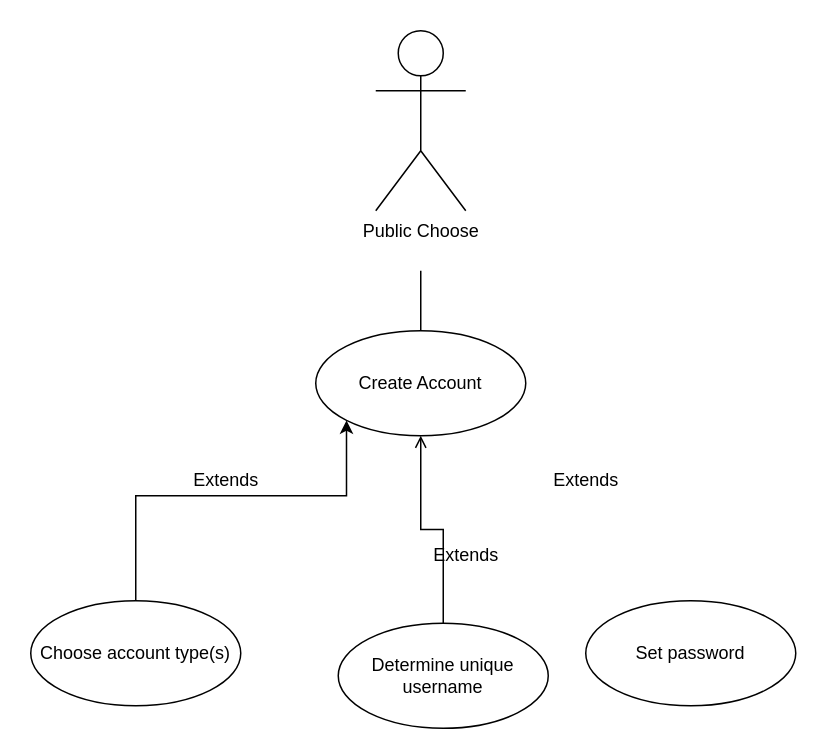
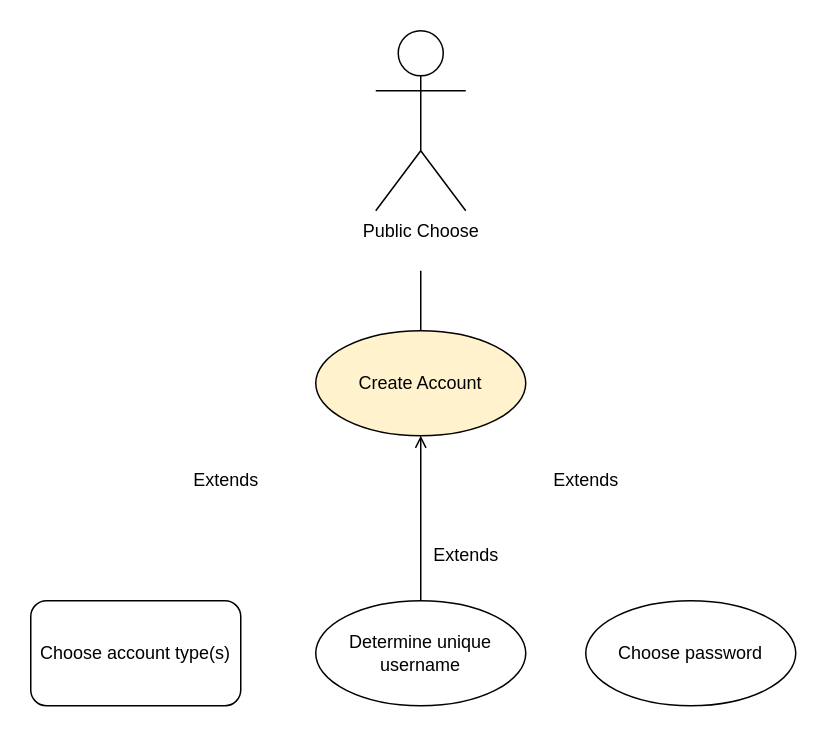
node "Create Account": fillcolor #ffffff -> #fff2cc
edge "Choose account type(s)" -> "Create Account": removed
node "Choose account type(s)": shape ellipse -> rounded rectangle
node "Set password": label "Set password" -> "Choose password"
node "Determine unique username": moved (443, 676) -> (421, 653)
